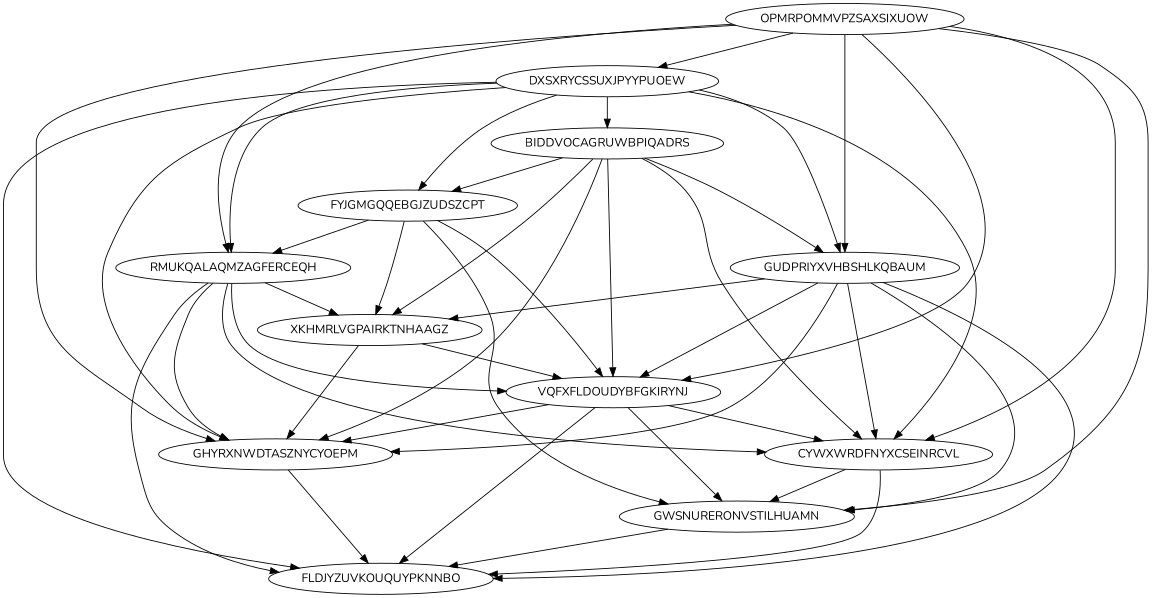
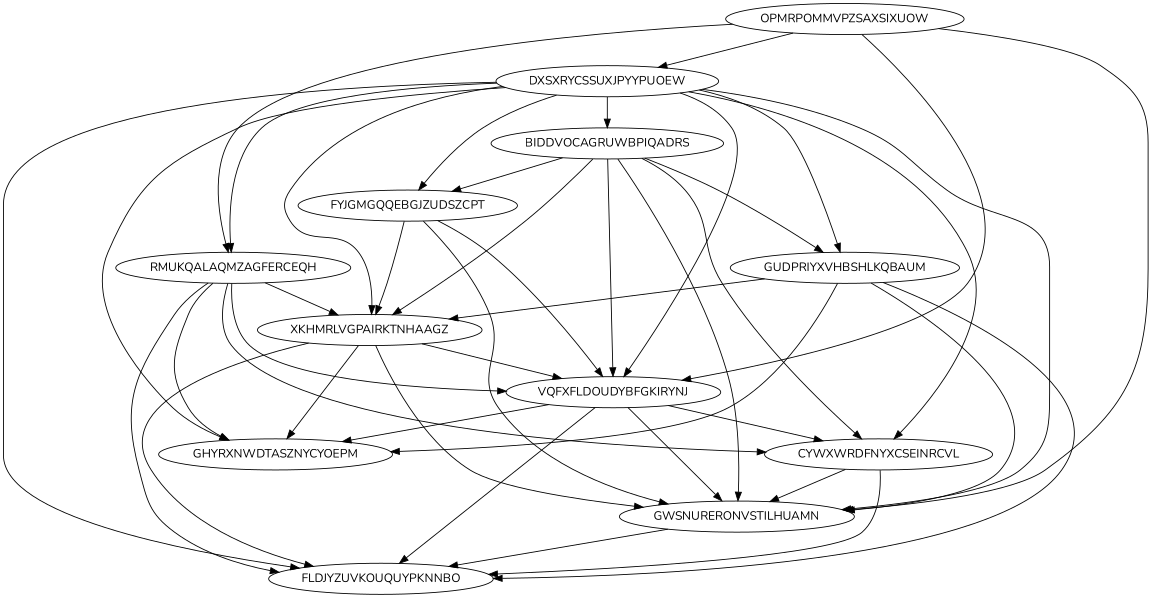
edge "OPMRPOMMVPZSAXSIXUOW" -> "GHYRXNWDTASZNYCYOEPM": removed
edge "OPMRPOMMVPZSAXSIXUOW" -> "GUDPRIYXVHBSHLKQBAUM": removed
edge "DXSXRYCSSUXJPYYPUOEW" -> "XKHMRLVGPAIRKTNHAAGZ": added
edge "OPMRPOMMVPZSAXSIXUOW" -> "CYWXWRDFNYXCSEINRCVL": removed
edge "FYJGMGQQEBGJZUDSZCPT" -> "RMUKQALAQMZAGFERCEQH": removed
edge "DXSXRYCSSUXJPYYPUOEW" -> "GWSNURERONVSTILHUAMN": added
edge "GUDPRIYXVHBSHLKQBAUM" -> "VQFXFLDOUDYBFGKIRYNJ": now "DXSXRYCSSUXJPYYPUOEW" -> "VQFXFLDOUDYBFGKIRYNJ"
edge "BIDDVOCAGRUWBPIQADRS" -> "GHYRXNWDTASZNYCYOEPM": now "BIDDVOCAGRUWBPIQADRS" -> "GWSNURERONVSTILHUAMN"
edge "GUDPRIYXVHBSHLKQBAUM" -> "CYWXWRDFNYXCSEINRCVL": removed
edge "XKHMRLVGPAIRKTNHAAGZ" -> "GWSNURERONVSTILHUAMN": added
edge "GHYRXNWDTASZNYCYOEPM" -> "FLDJYZUVKOUQUYPKNNBO": now "XKHMRLVGPAIRKTNHAAGZ" -> "FLDJYZUVKOUQUYPKNNBO"
